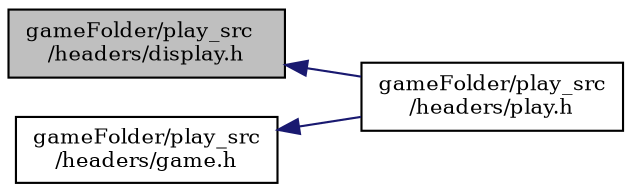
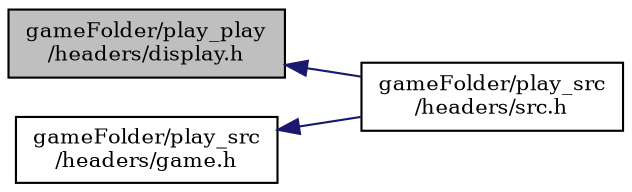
node "gameFolder/play_src /headers/display.h": label "gameFolder/play_src /headers/display.h" -> "gameFolder/play_play /headers/display.h"
node "gameFolder/play_src /headers/play.h": label "gameFolder/play_src /headers/play.h" -> "gameFolder/play_src /headers/src.h"
